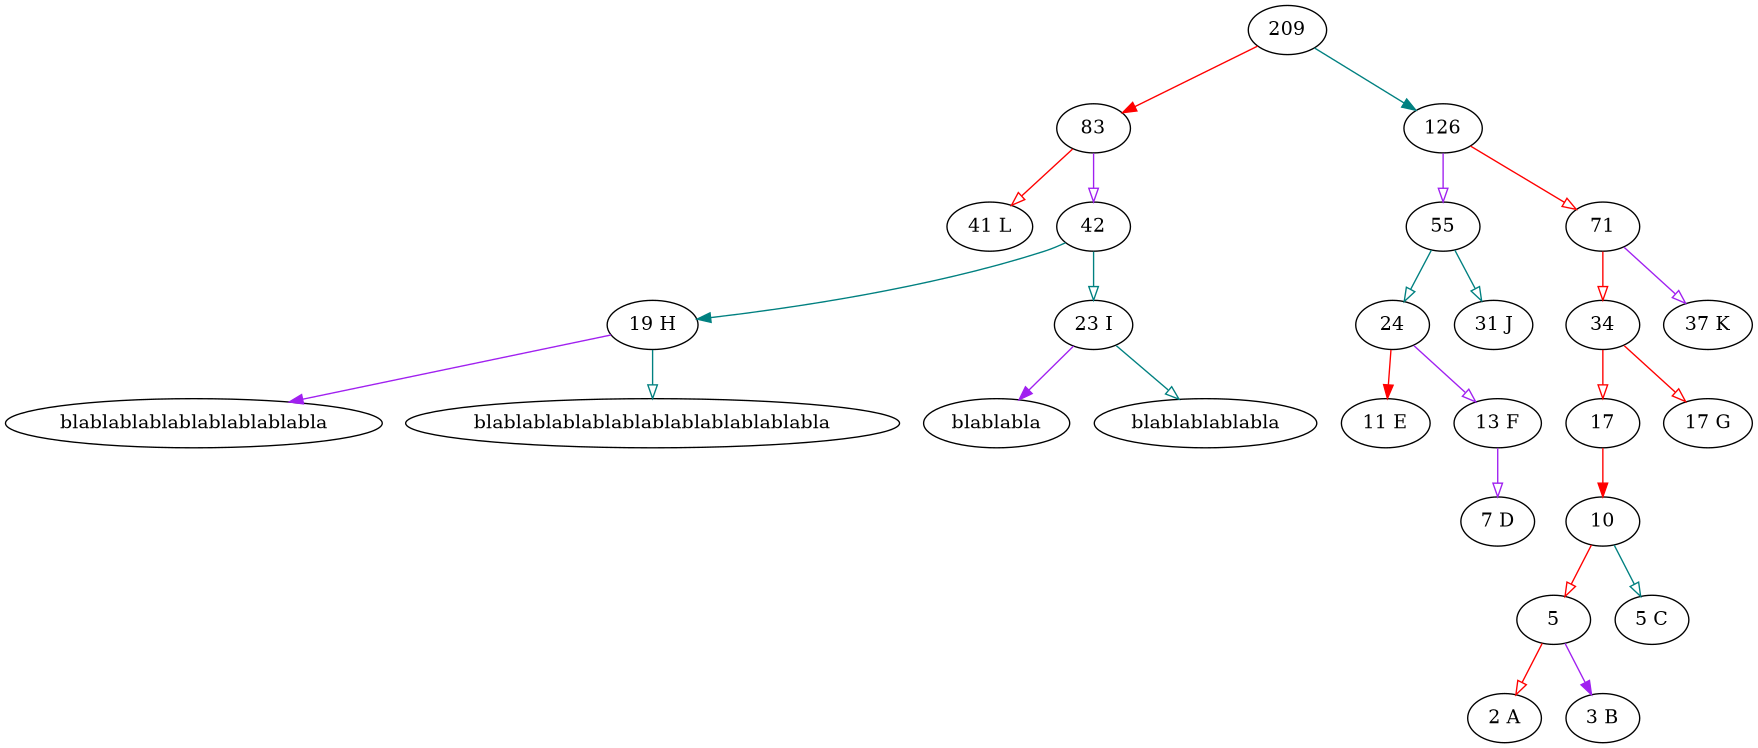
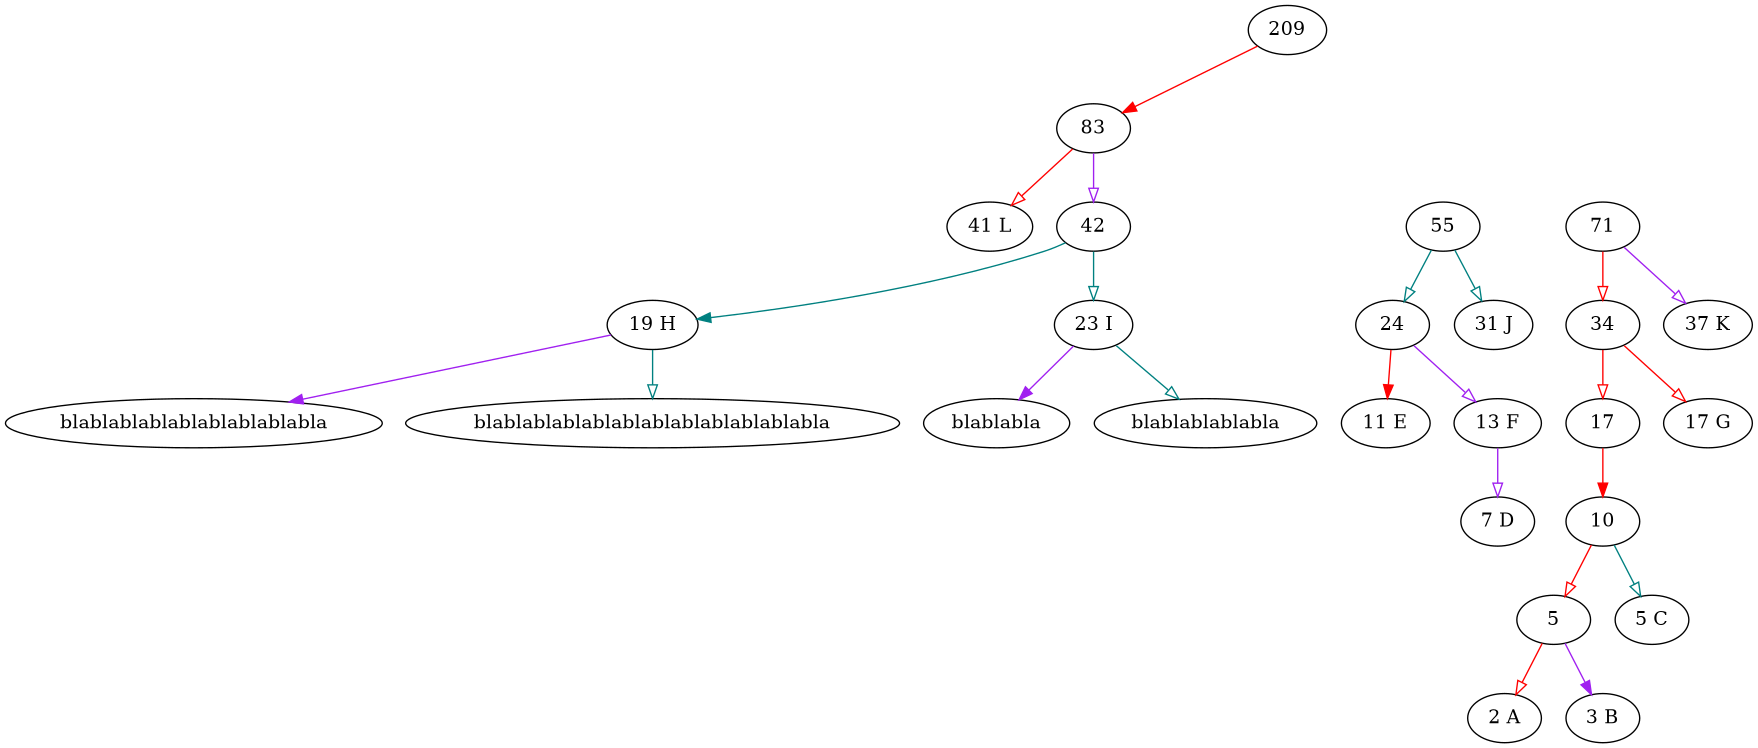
node "126": removed
